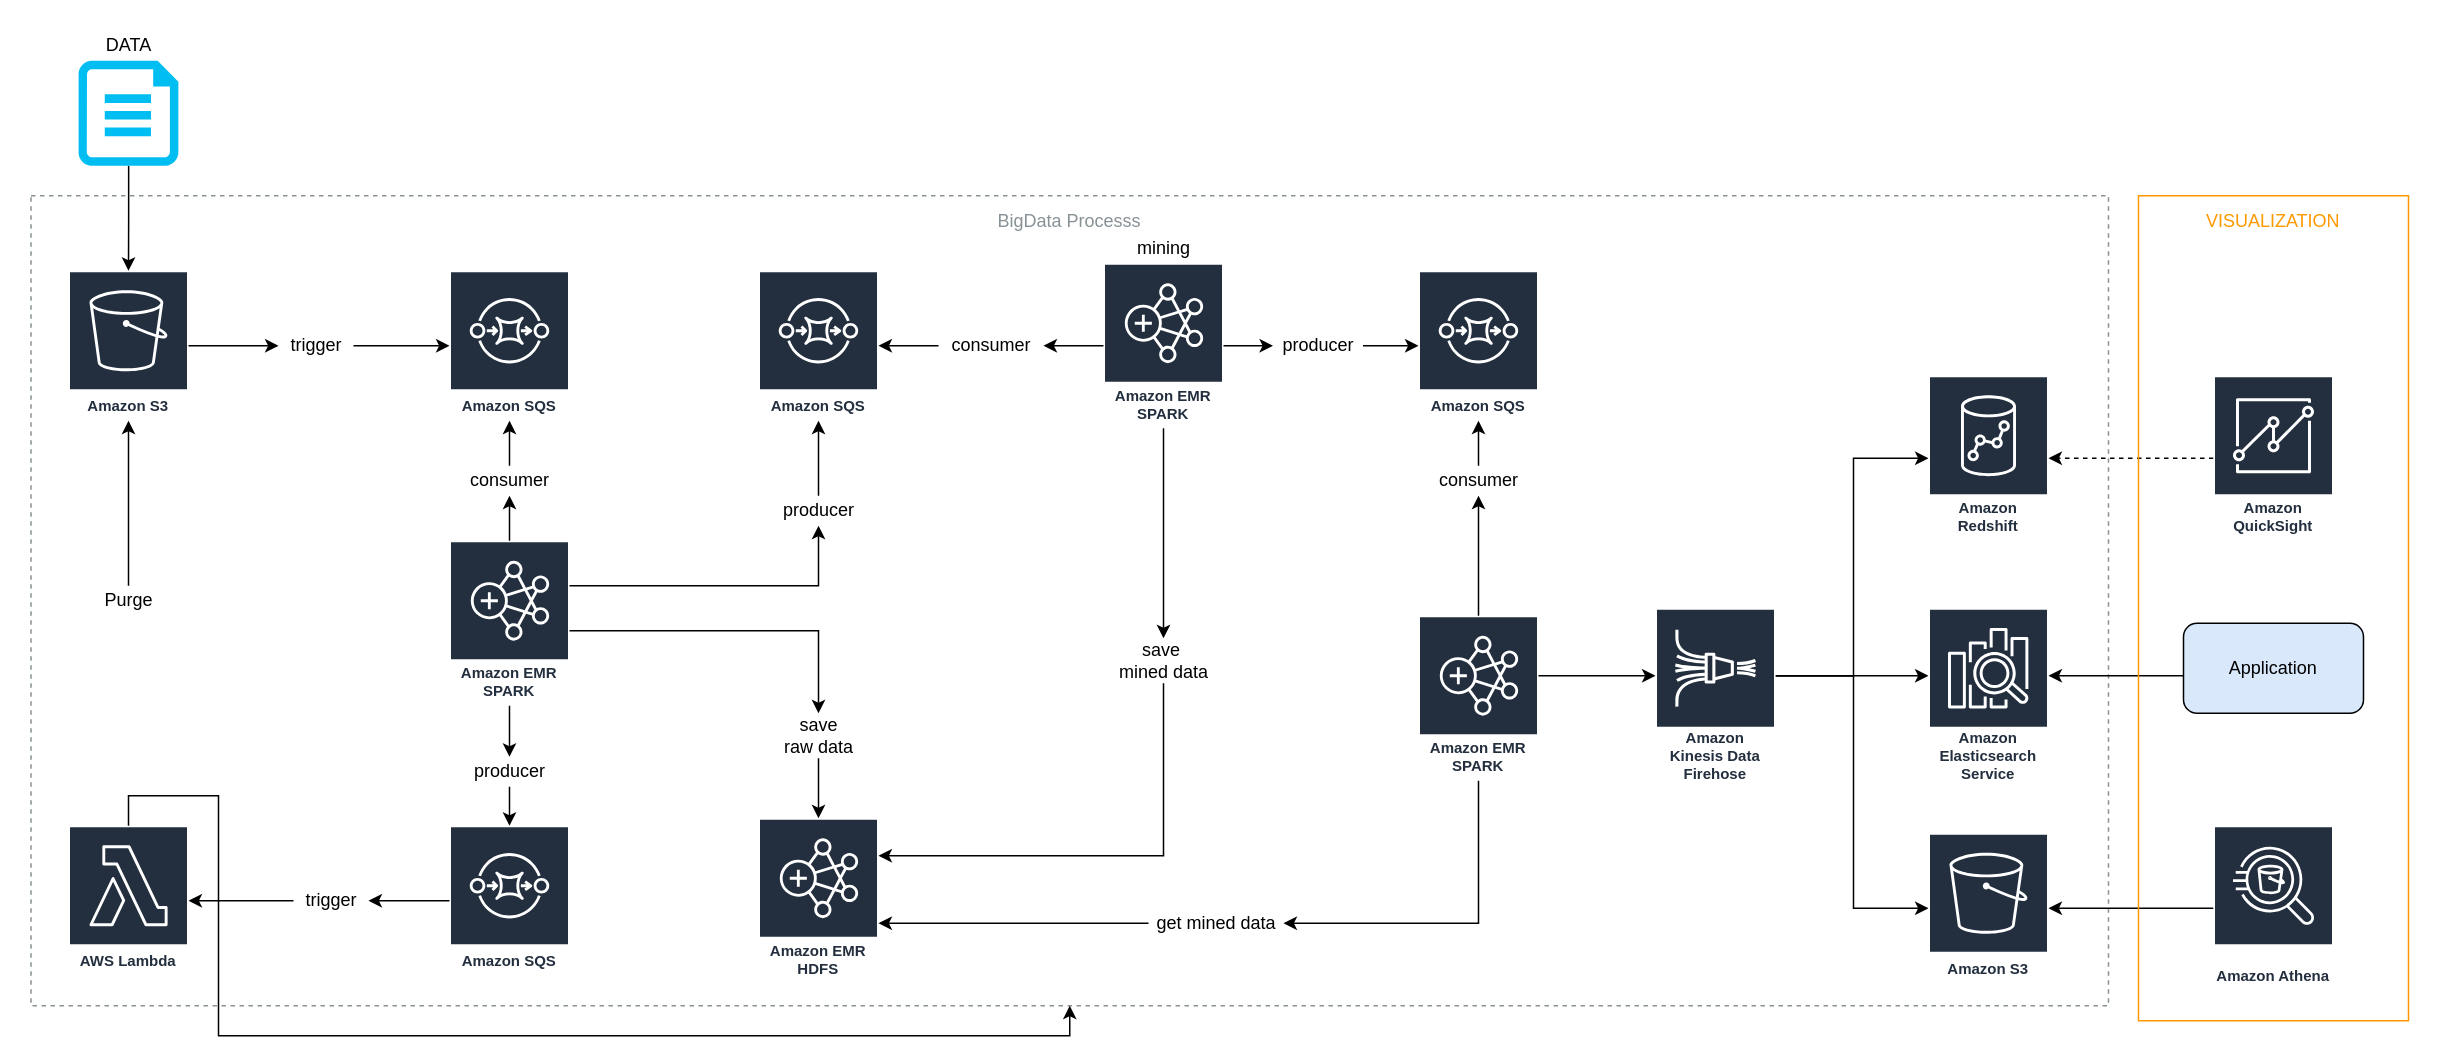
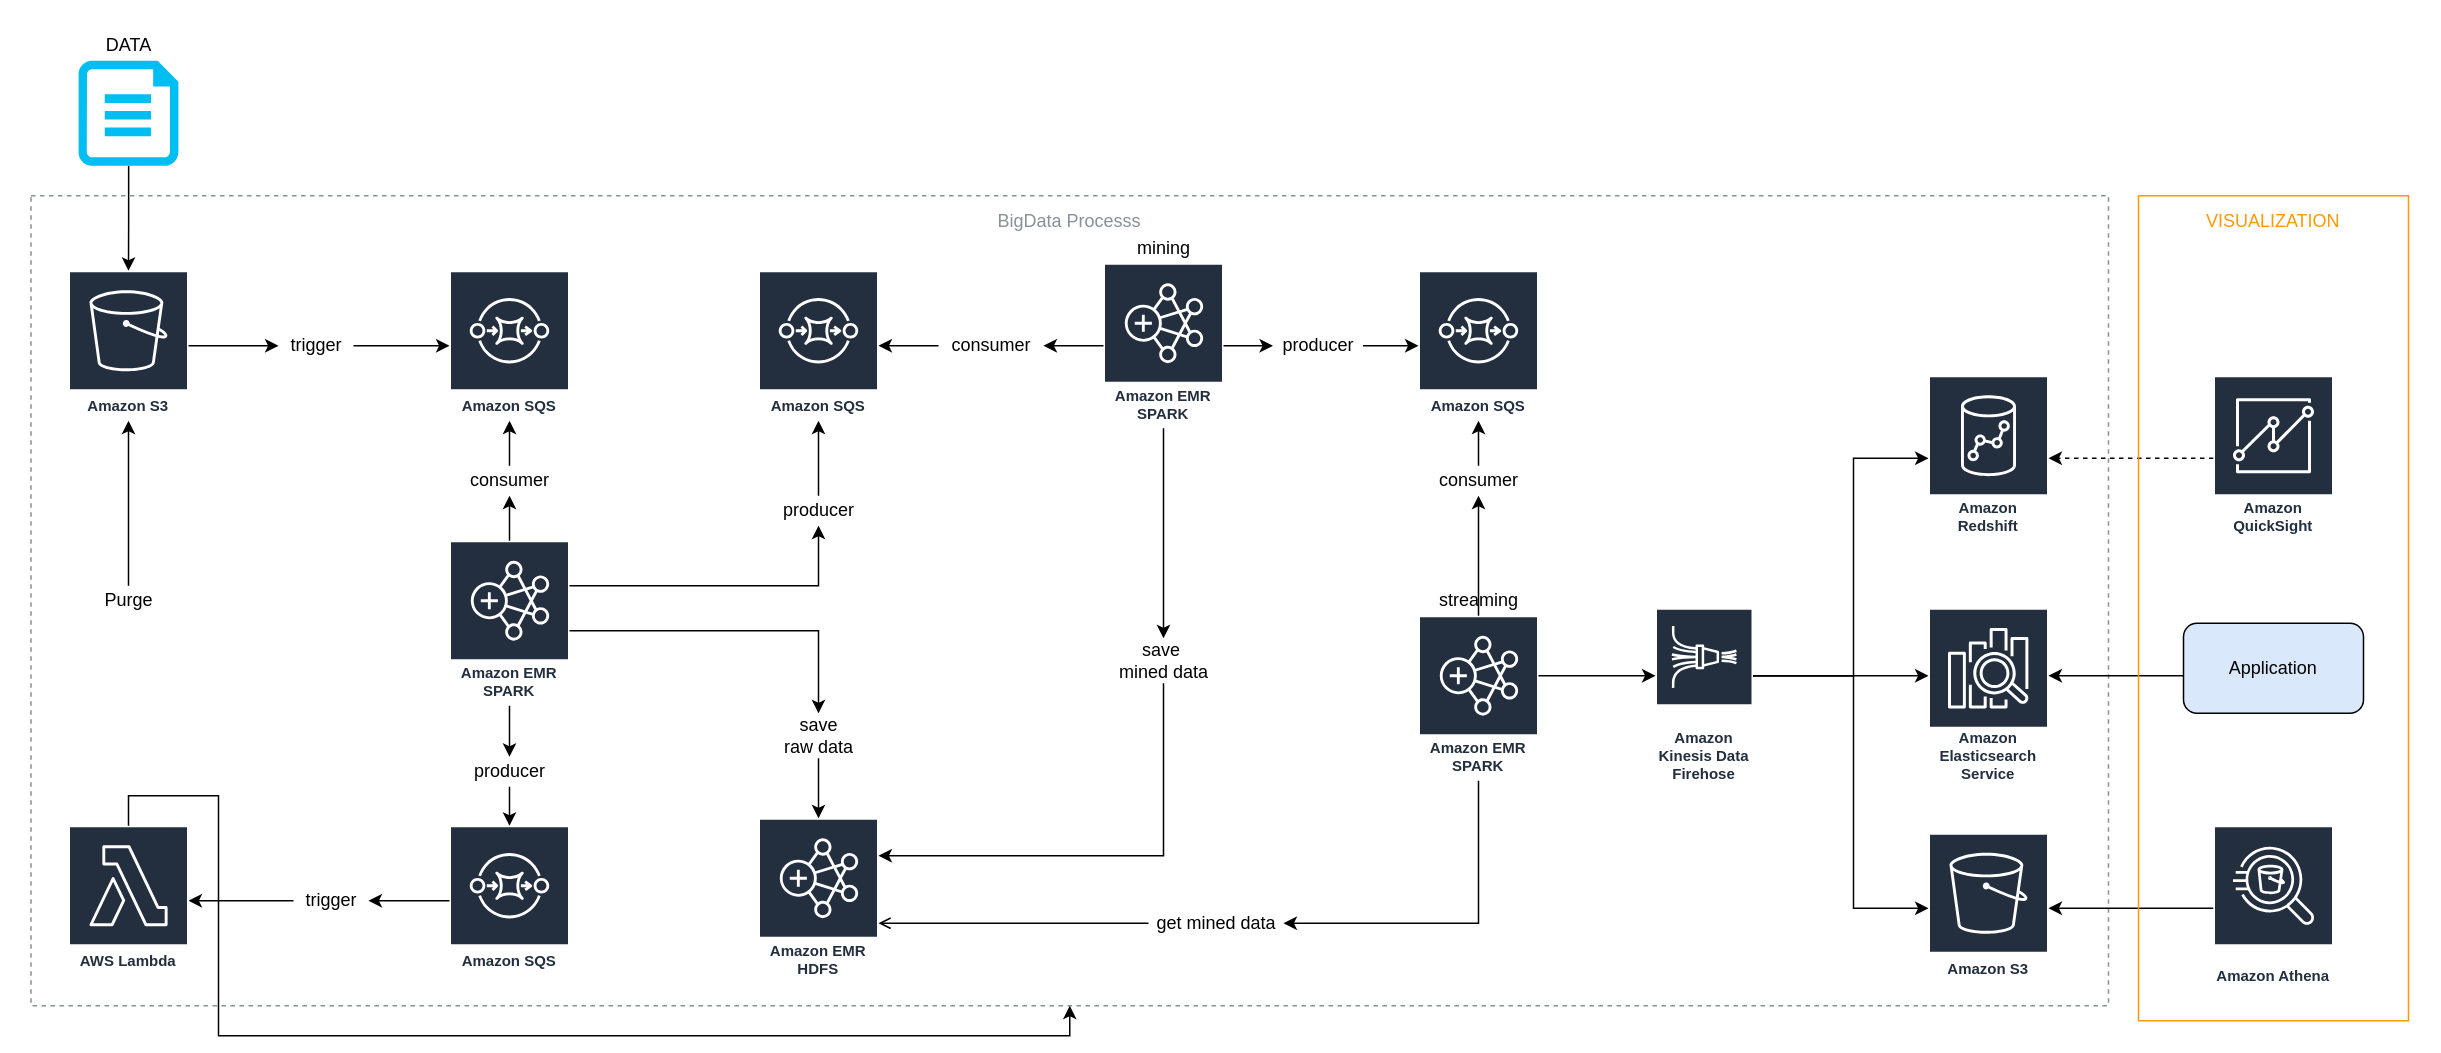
node "streaming": added
node "Amazon Kinesis Data Firehose": size 120x180 -> 98x180
edge "get mined data" -> "Amazon EMR HDFS": arrowhead classic -> open
